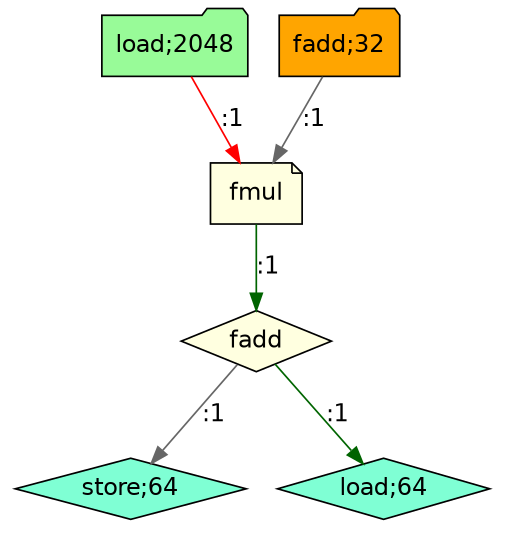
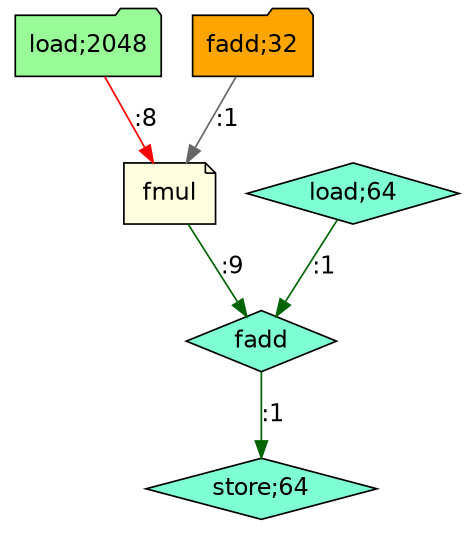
edge "load;2048" -> "fmul": label ":1" -> ":8"
edge "fmul" -> "fadd": label ":1" -> ":9"
node "fadd": fillcolor lightyellow -> aquamarine
edge "fadd" -> "load;64": reversed
edge "fadd" -> "store;64": color gray40 -> darkgreen
